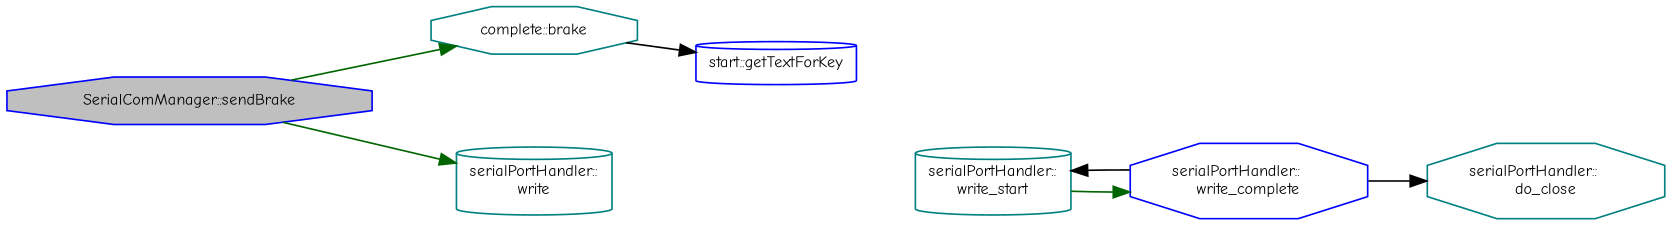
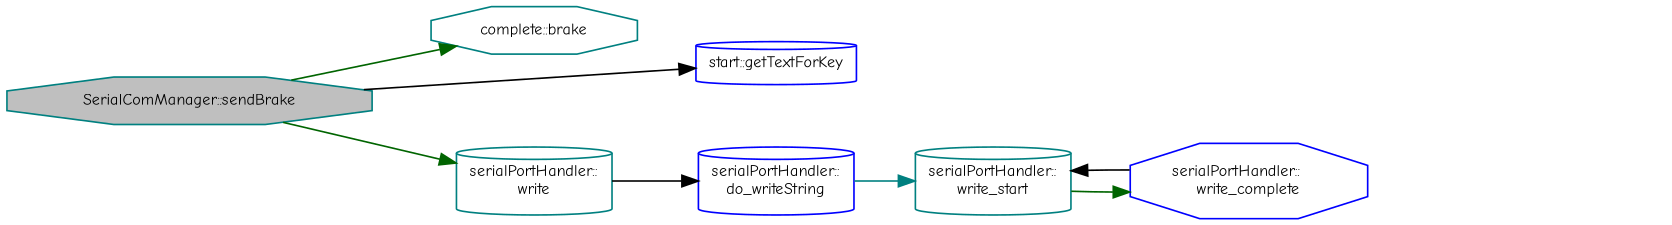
edge "complete::brake" -> "start::getTextForKey": now "SerialComManager::sendBrake" -> "start::getTextForKey"
node "SerialComManager::sendBrake": color blue -> teal
node "serialPortHandler:: do_writeString": added
node "serialPortHandler:: do_close": removed
